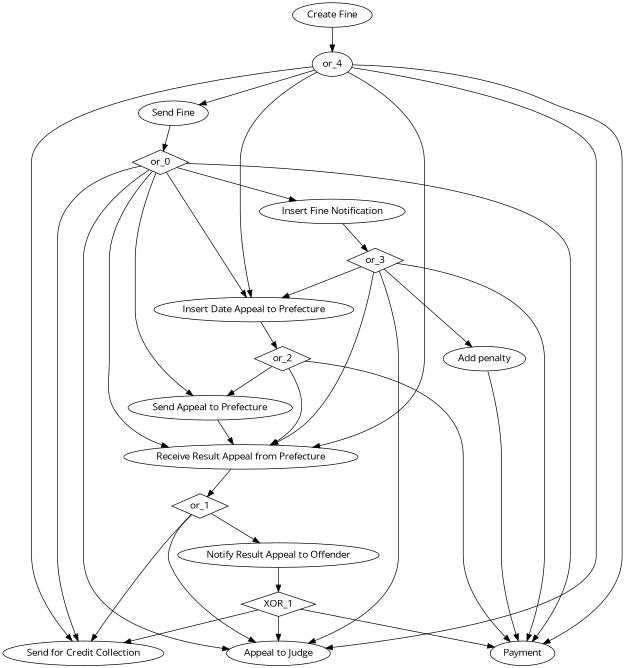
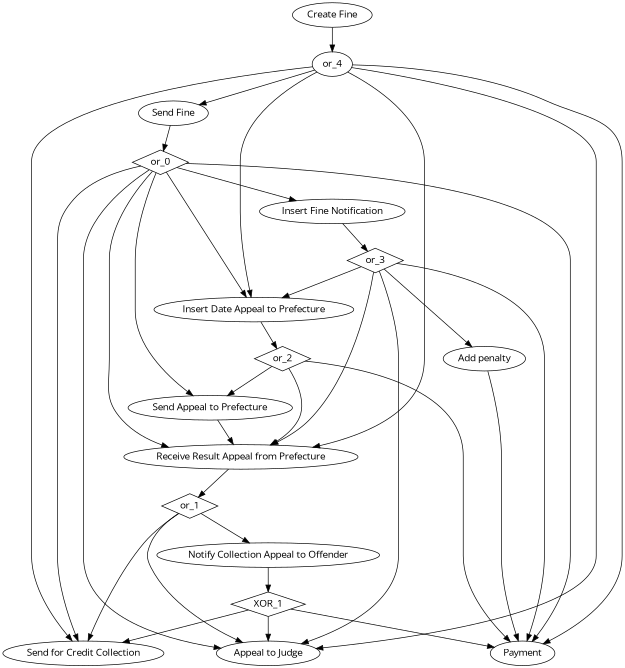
node "Notify Result Appeal to Offender": label "Notify Result Appeal to Offender" -> "Notify Collection Appeal to Offender"
